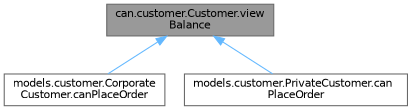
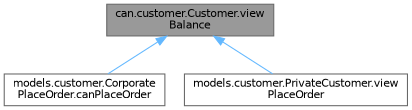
node "models.customer.Corporate Customer.canPlaceOrder": label "models.customer.Corporate Customer.canPlaceOrder" -> "models.customer.Corporate PlaceOrder.canPlaceOrder"
node "models.customer.PrivateCustomer.can PlaceOrder": label "models.customer.PrivateCustomer.can PlaceOrder" -> "models.customer.PrivateCustomer.view PlaceOrder"
